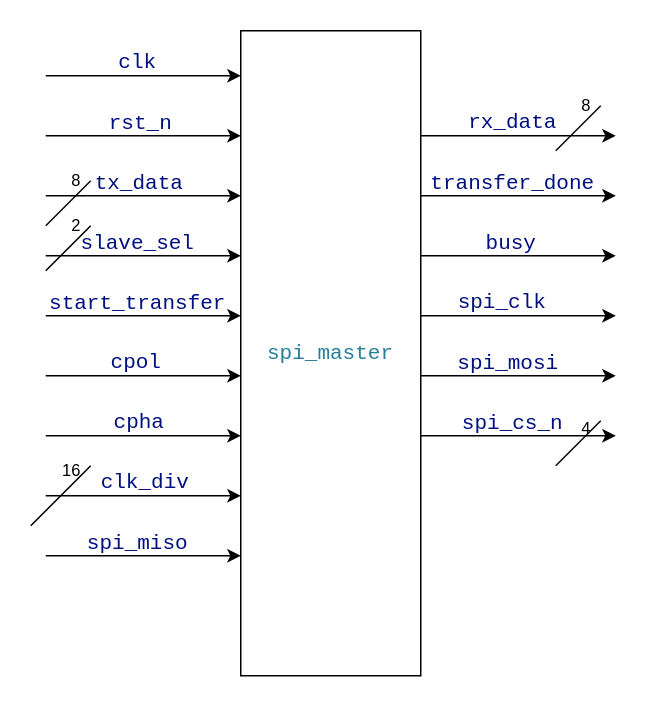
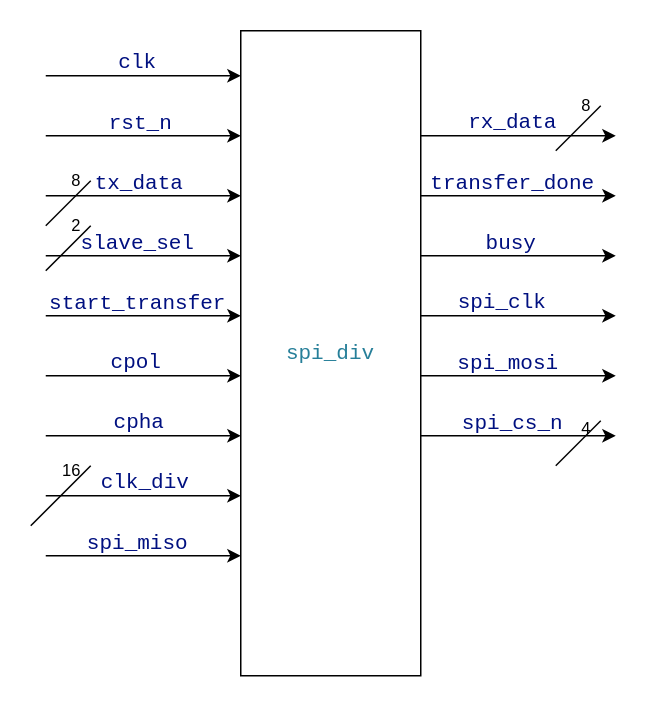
node "spi_master": label "spi_master" -> "spi_div"
